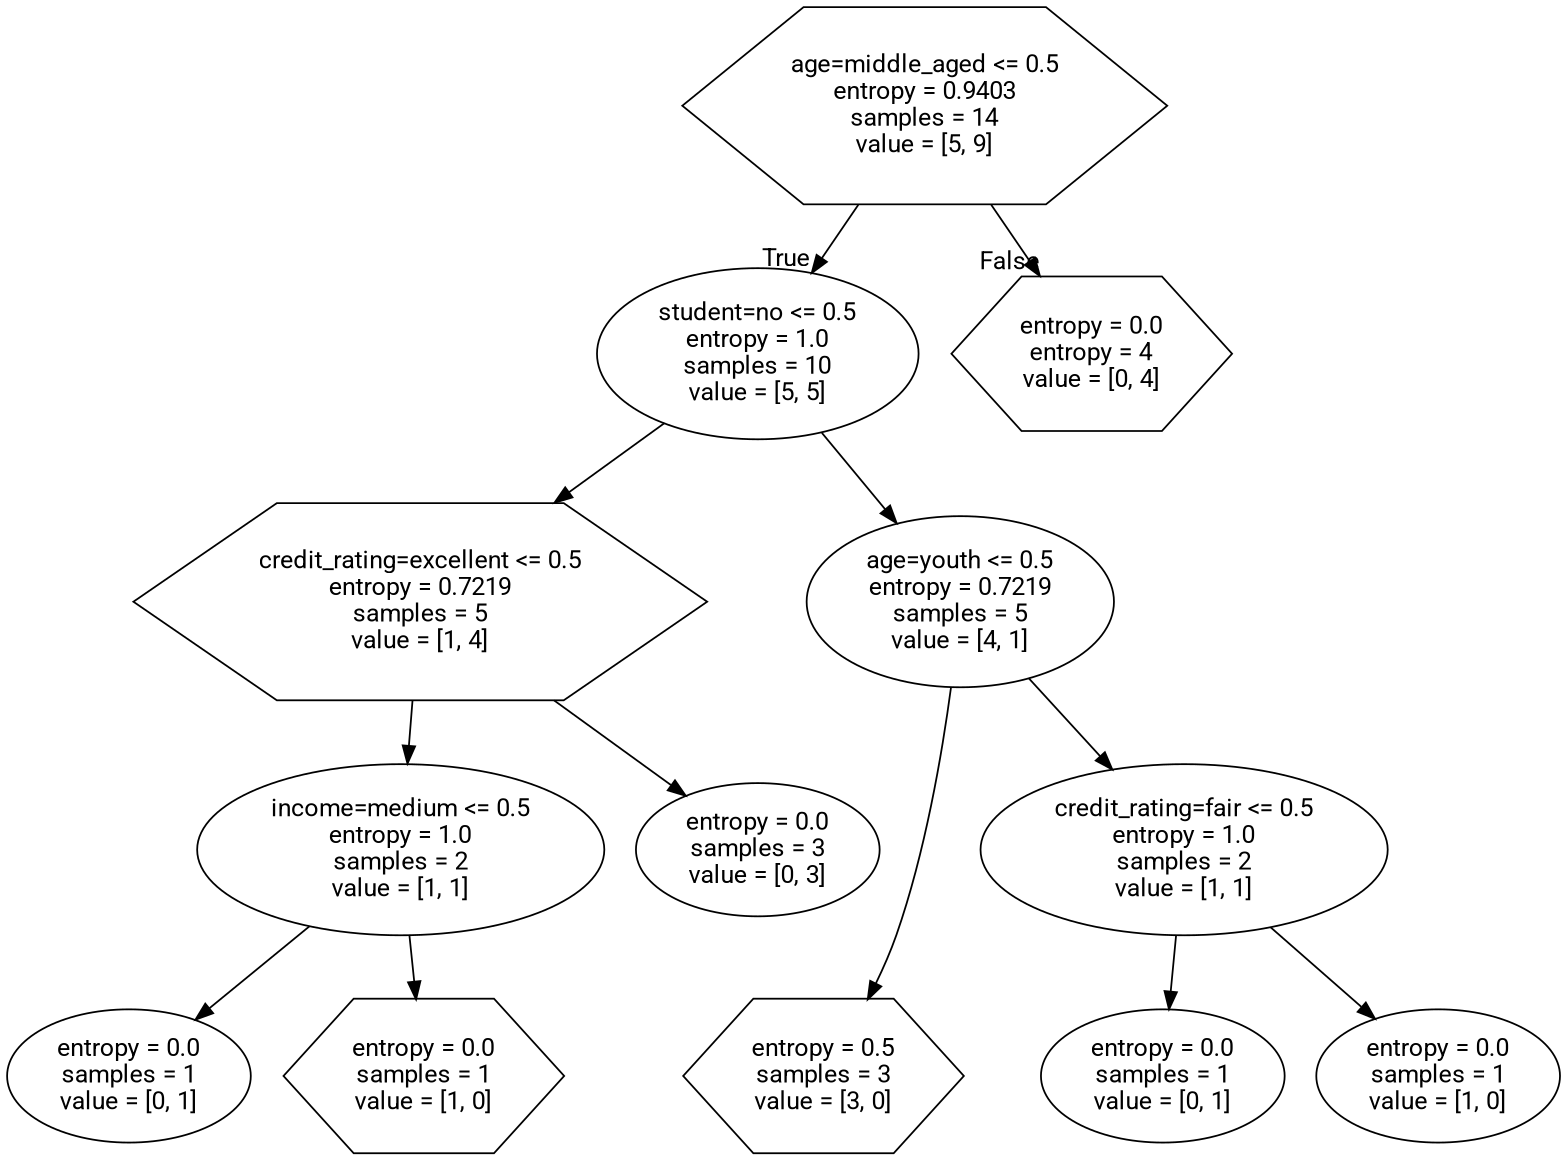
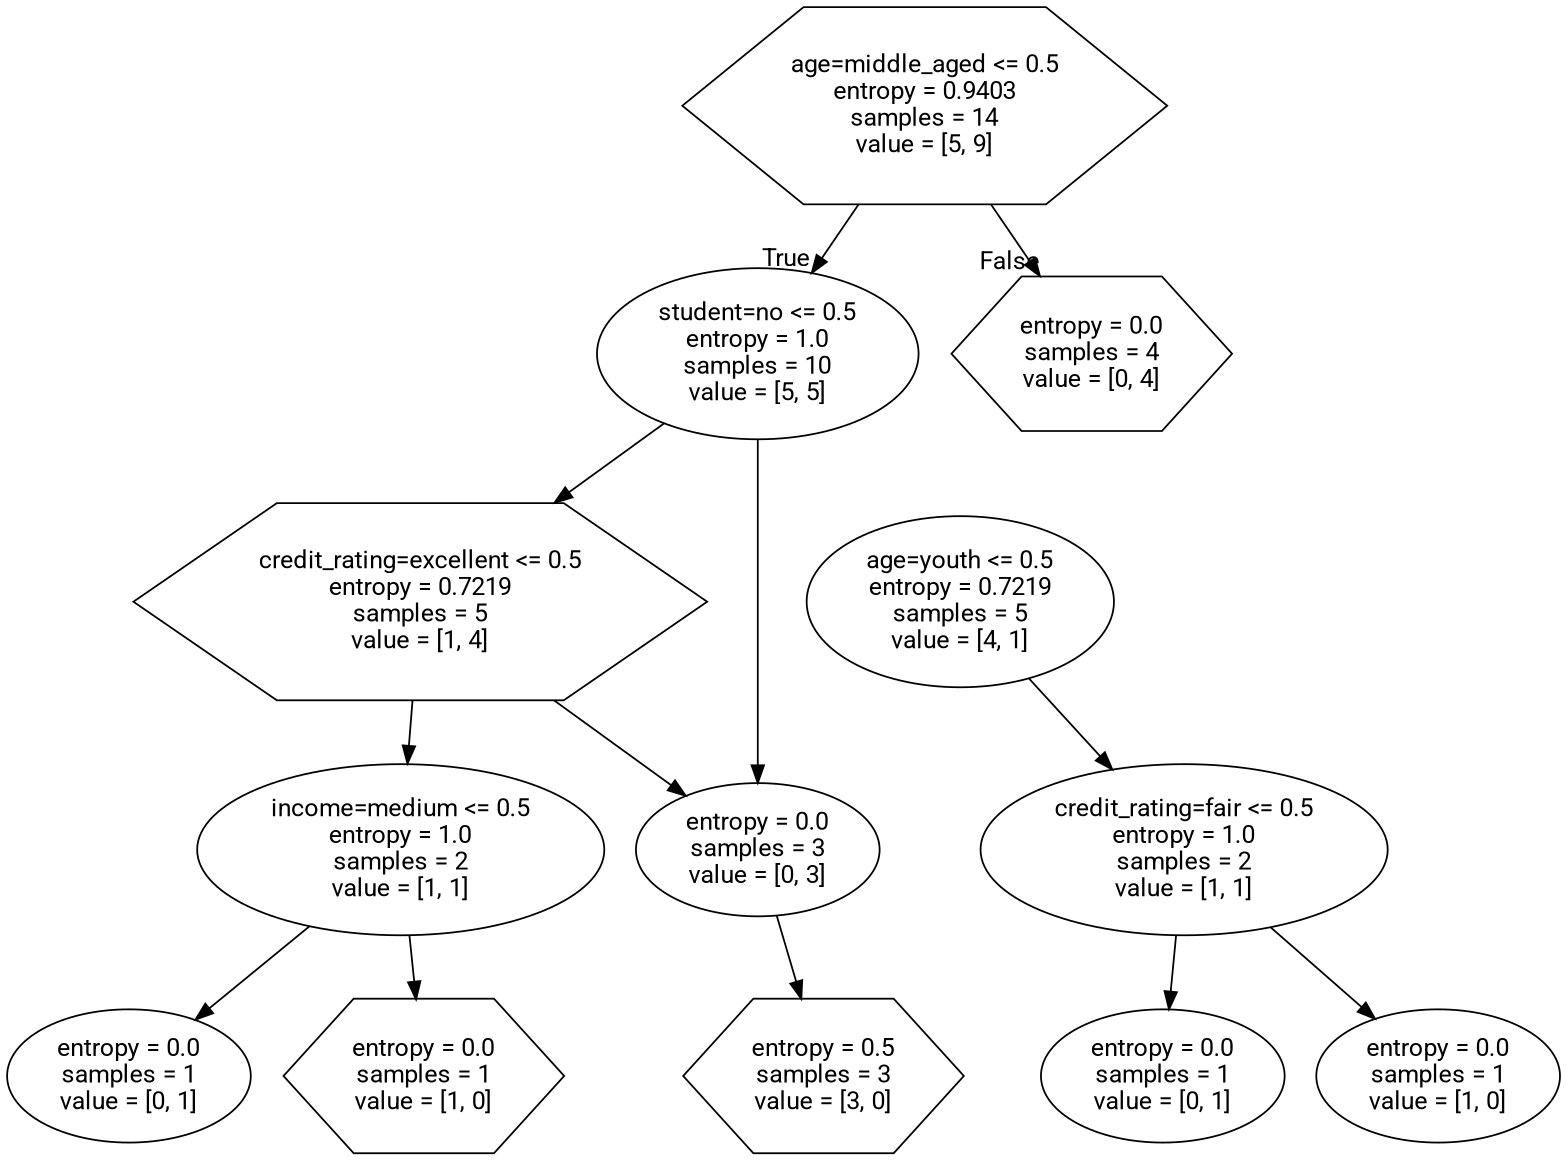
node "entropy = 0.0 entropy = 4 value = [0, 4]": label "entropy = 0.0 entropy = 4 value = [0, 4]" -> "entropy = 0.0 samples = 4 value = [0, 4]"
edge "student=no <= 0.5 entropy = 1.0 samples = 10 value = [5, 5]" -> "age=youth <= 0.5 entropy = 0.7219 samples = 5 value = [4, 1]": now "student=no <= 0.5 entropy = 1.0 samples = 10 value = [5, 5]" -> "entropy = 0.0 samples = 3 value = [0, 3]"
edge "age=youth <= 0.5 entropy = 0.7219 samples = 5 value = [4, 1]" -> "entropy = 0.5 samples = 3 value = [3, 0]": now "entropy = 0.0 samples = 3 value = [0, 3]" -> "entropy = 0.5 samples = 3 value = [3, 0]"
